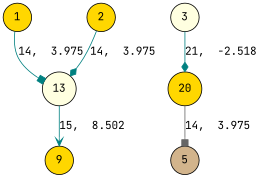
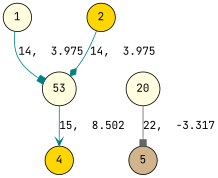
node "1": fillcolor gold -> lightyellow
node "3": removed
node "13": label "13" -> "53"
node "20": fillcolor gold -> lightyellow
edge "20" -> "5": label "14,  3.975" -> "22,  -3.317"
node "9": label "9" -> "4"
